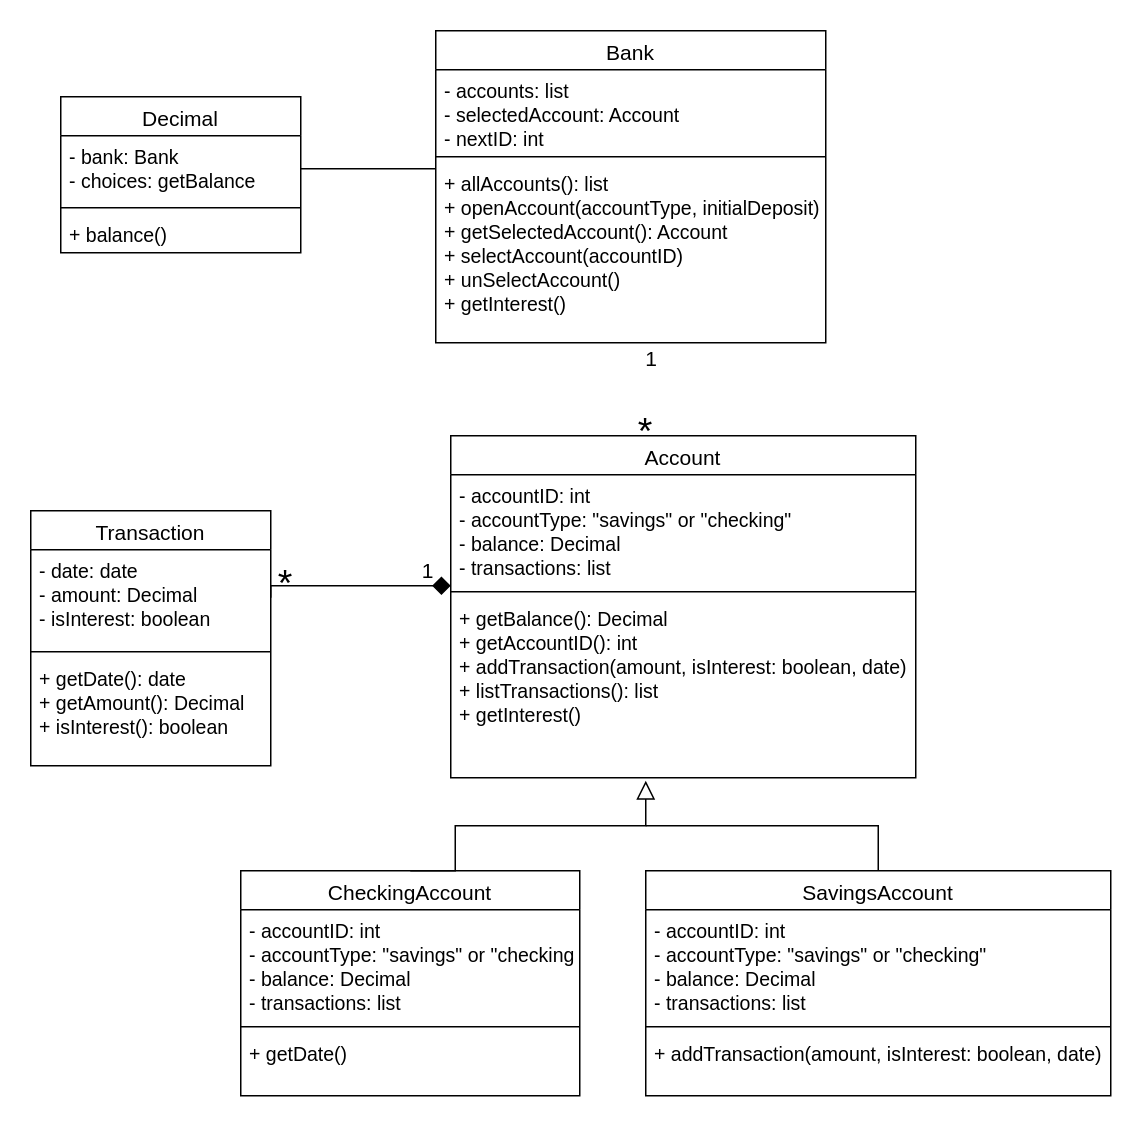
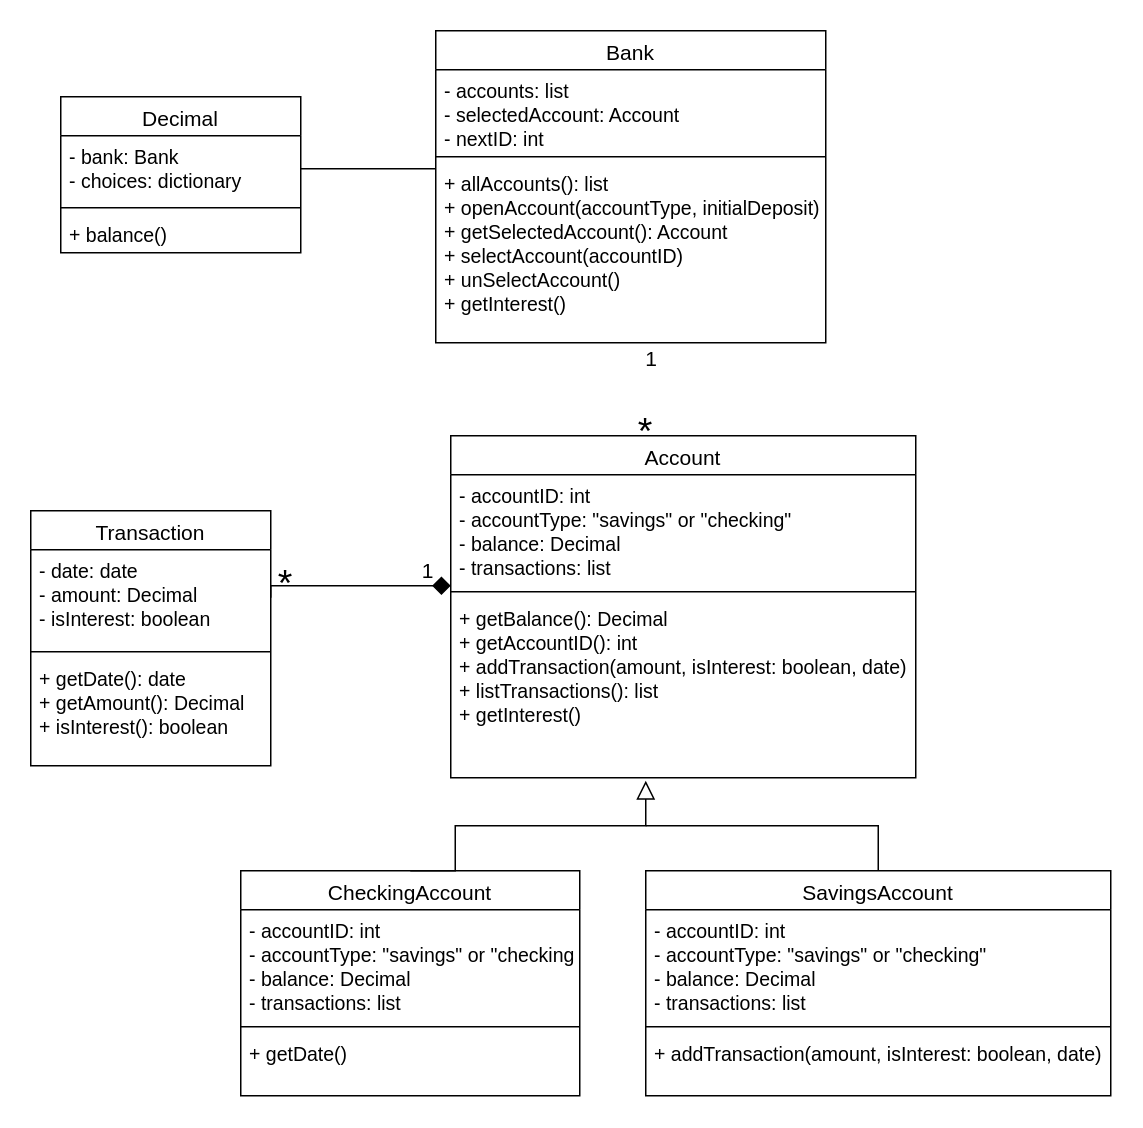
node "- bank: Bank - choices: getBalance": label "- bank: Bank - choices: getBalance" -> "- bank: Bank - choices: dictionary"
